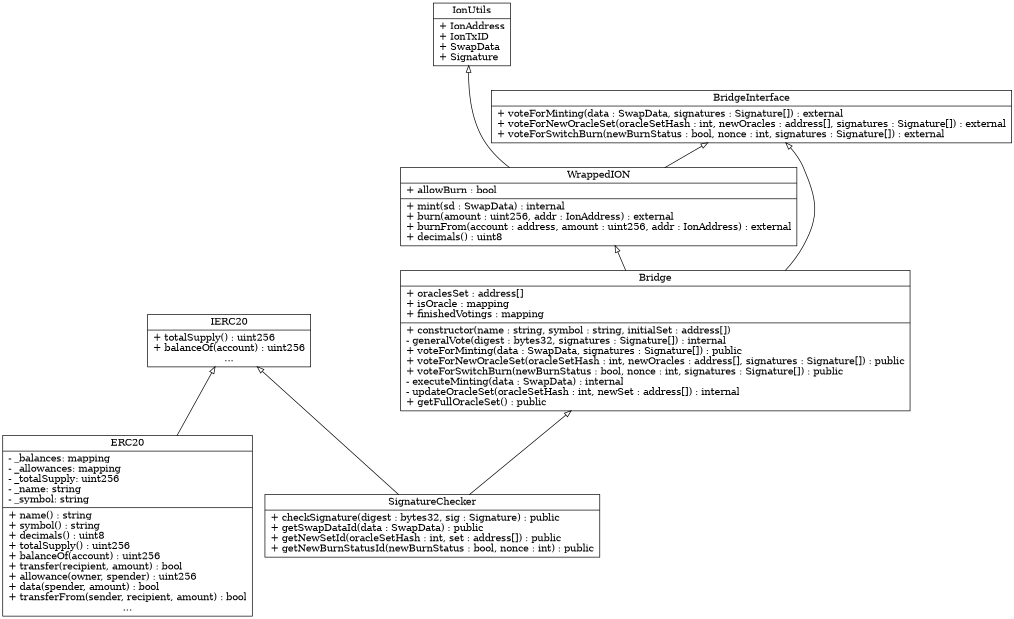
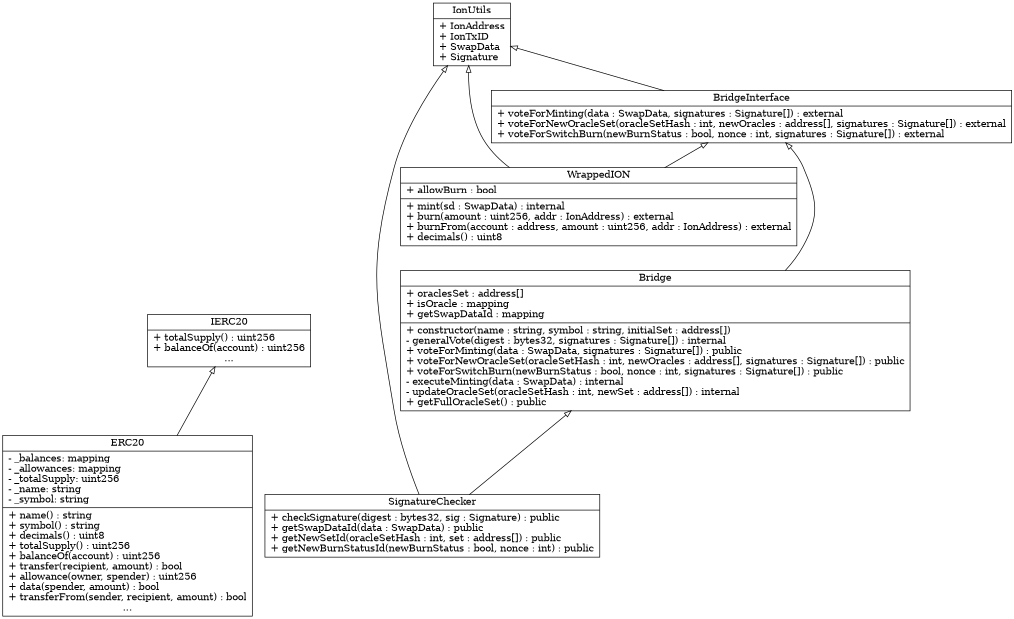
edge "BridgeInterface" -> "IonUtils": added
edge "Bridge" -> "WrappedION": removed
node "Bridge": text "+ finishedVotings : mapping" -> "+ getSwapDataId : mapping"
edge "SignatureChecker" -> "IERC20": now "SignatureChecker" -> "IonUtils"
